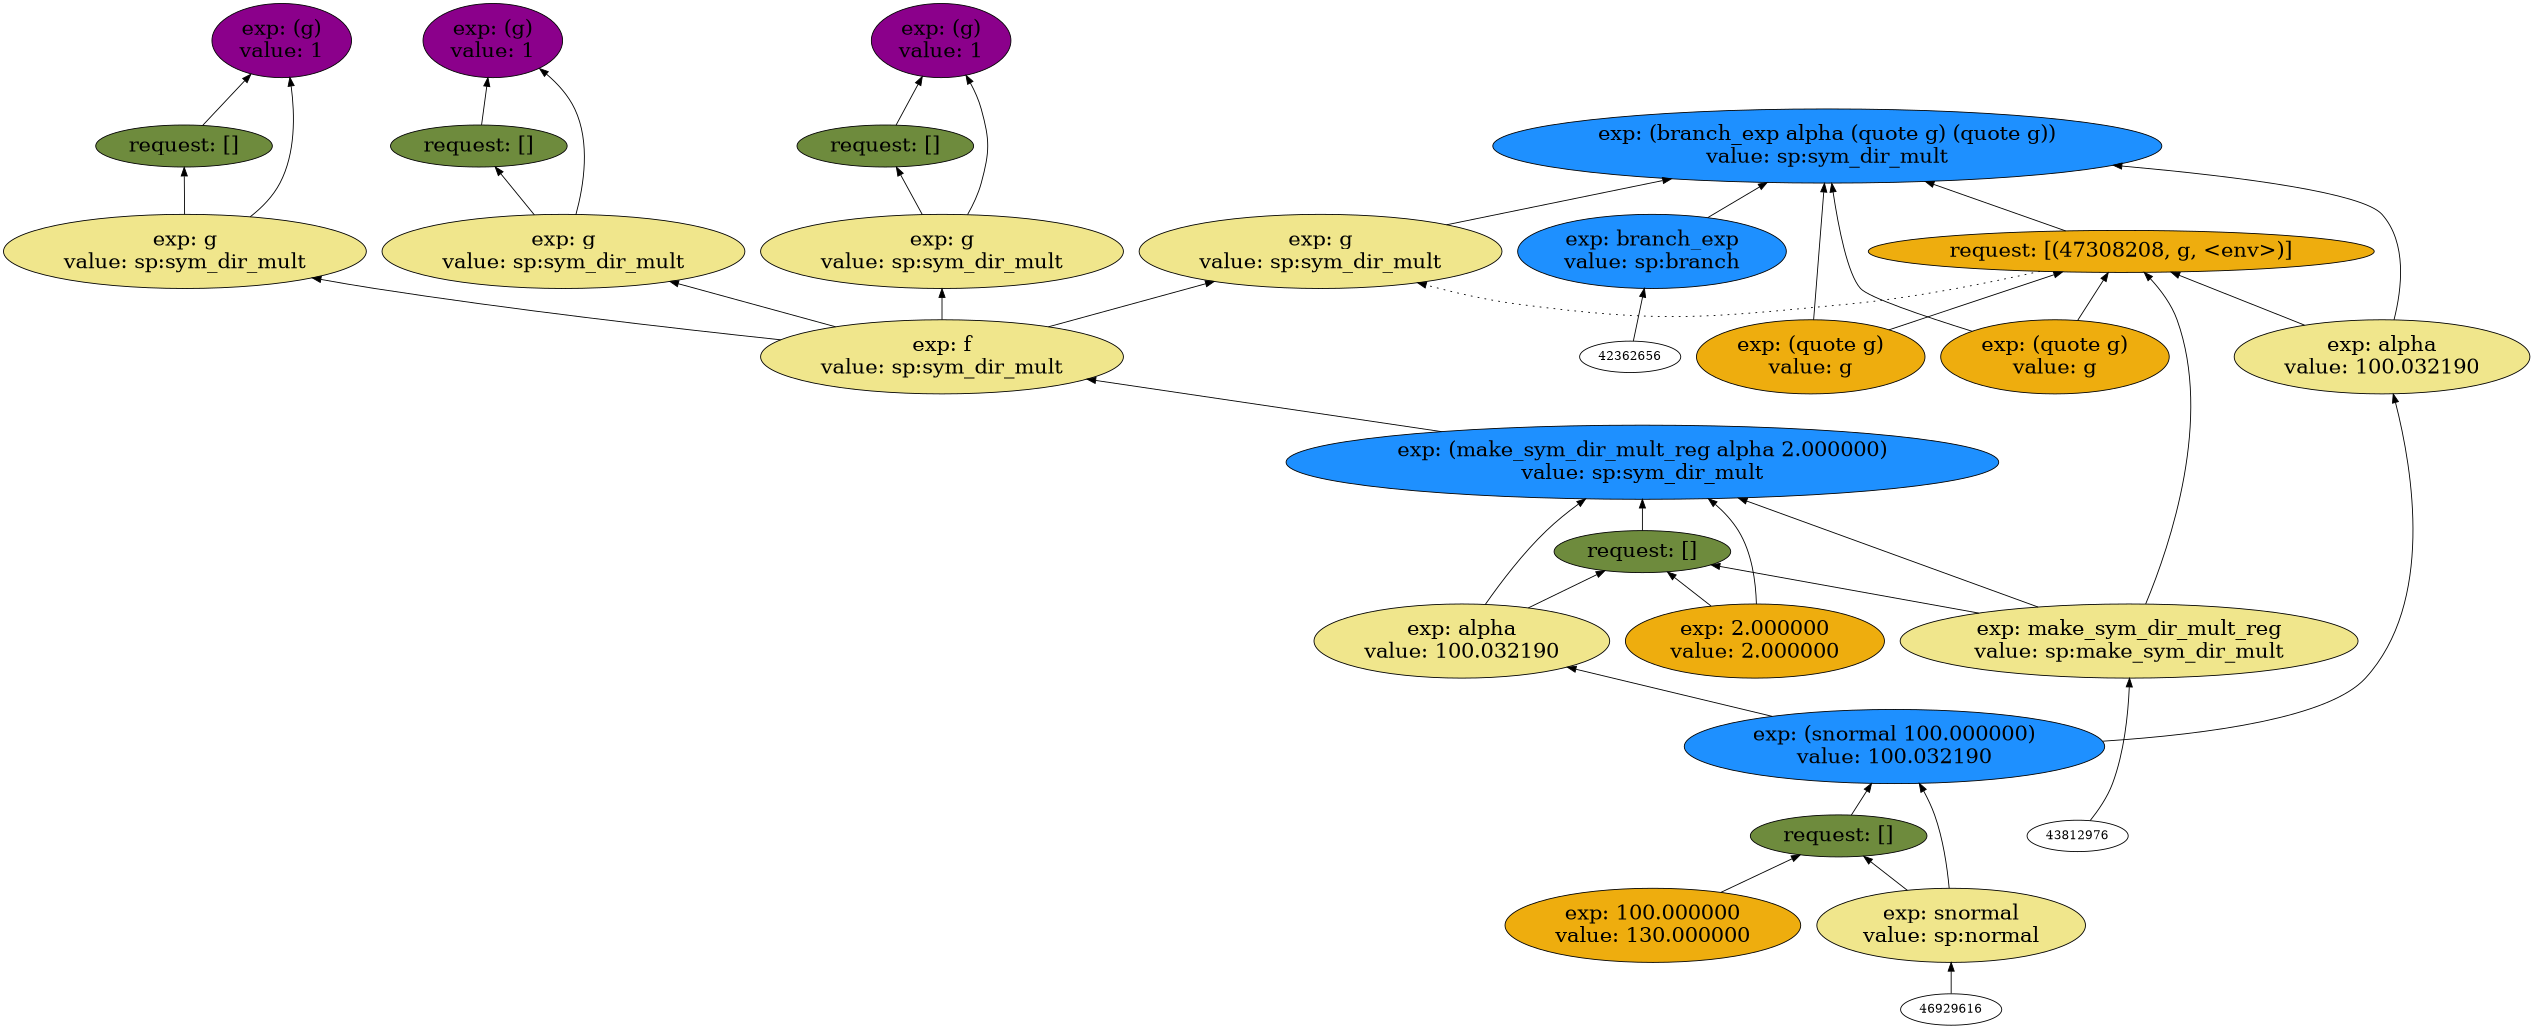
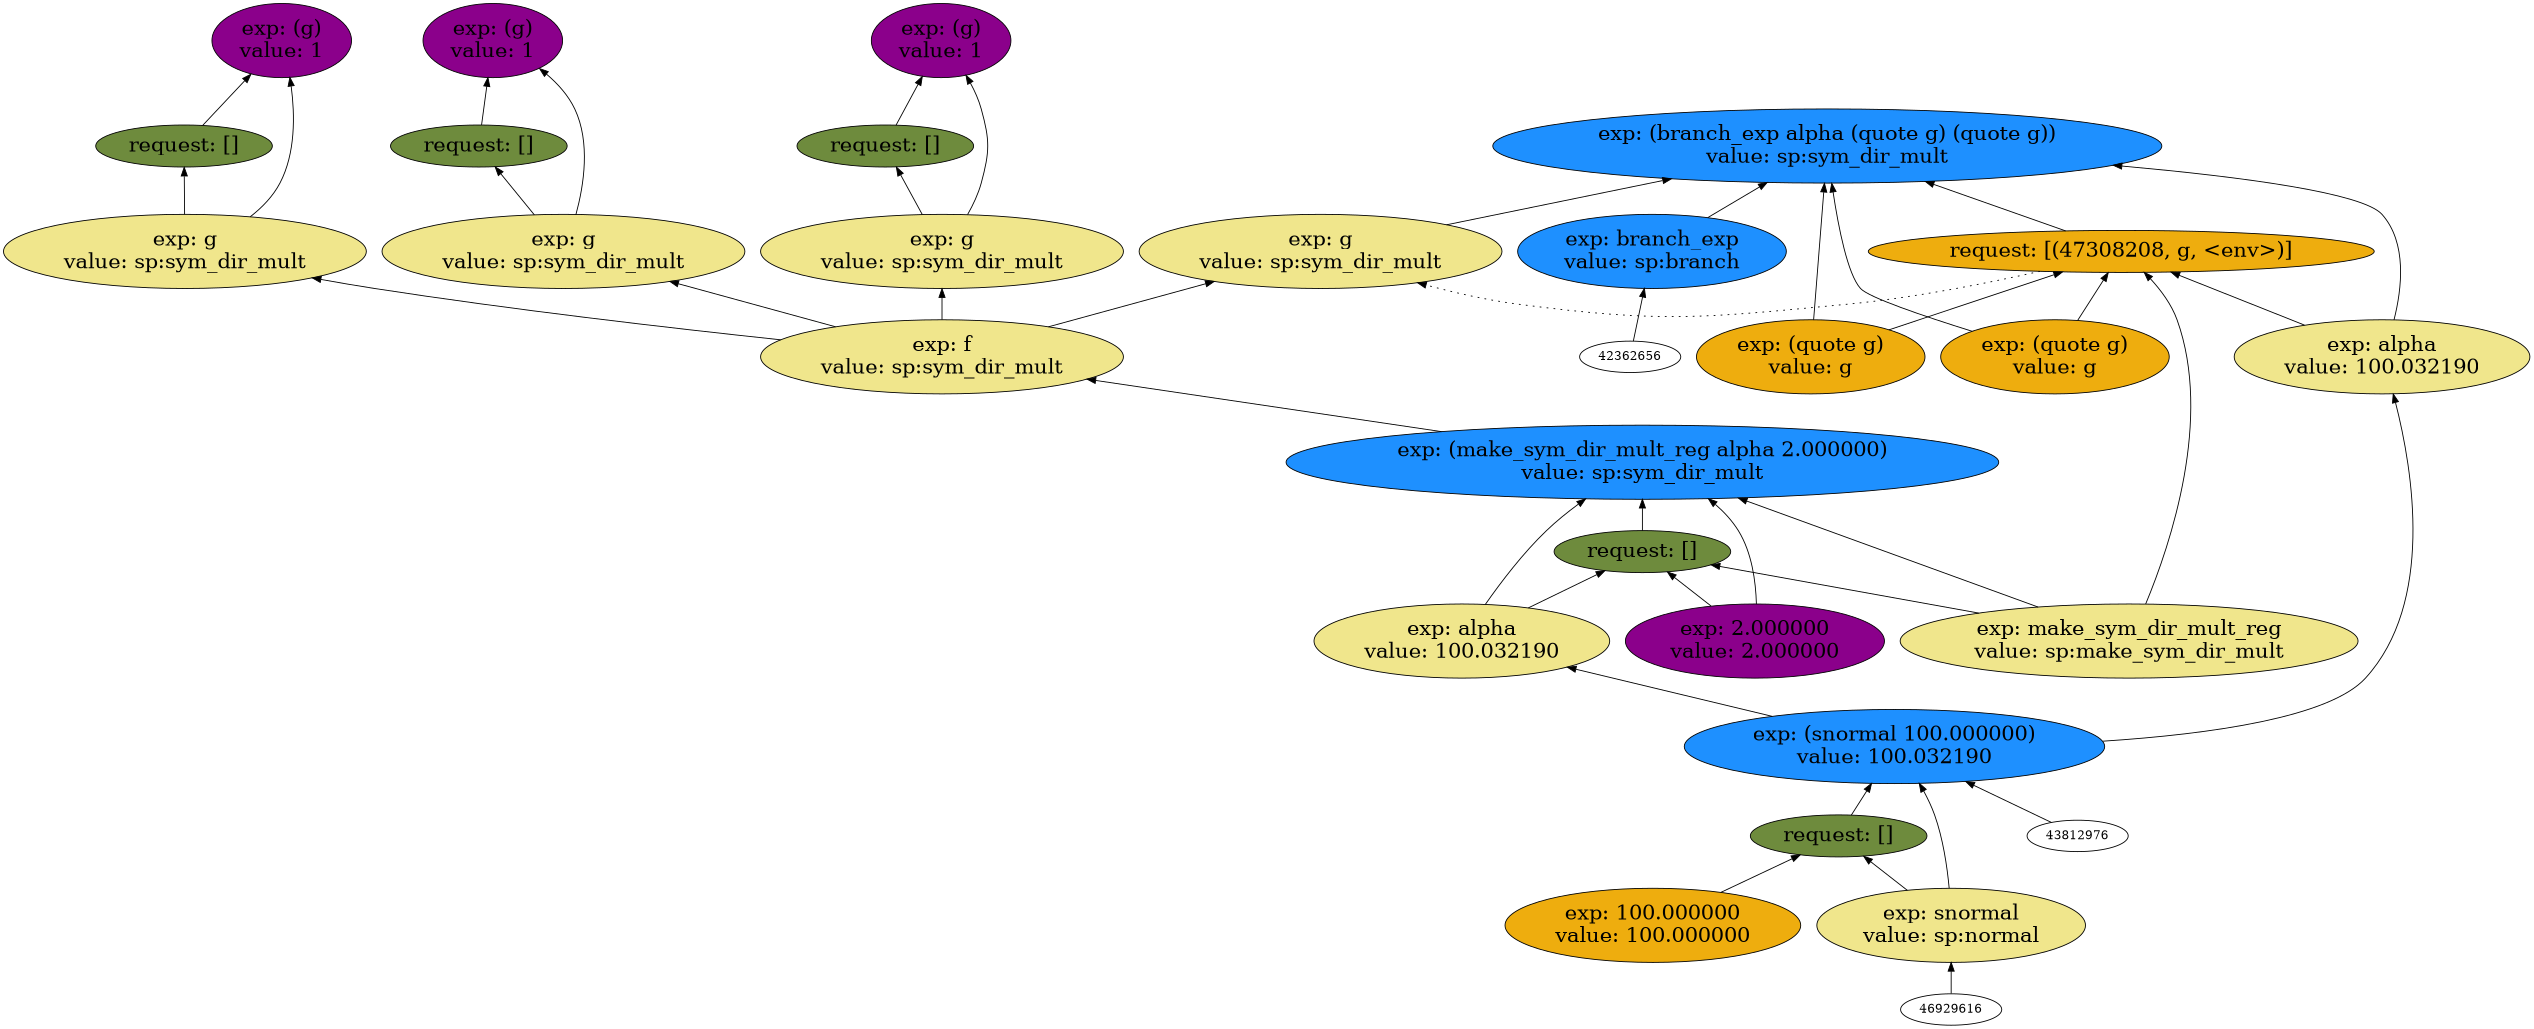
node "exp: 2.000000 value: 2.000000": fillcolor darkgoldenrod2 -> magenta4
edge "43812976" -> "exp: make_sym_dir_mult_reg value: sp:make_sym_dir_mult": now "43812976" -> "exp: (snormal 100.000000) value: 100.032190"
node "exp: 100.000000 value: 130.000000": label "exp: 100.000000 value: 130.000000" -> "exp: 100.000000 value: 100.000000"
